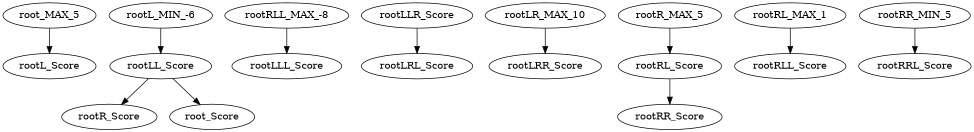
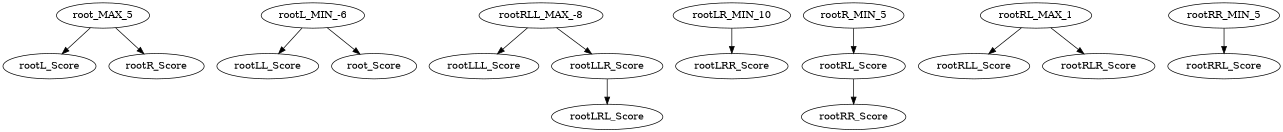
node "rootLR_MAX_10": label "rootLR_MAX_10" -> "rootLR_MIN_10"
node "rootR_MAX_5": label "rootR_MAX_5" -> "rootR_MIN_5"
edge "rootRLL_MAX_-8" -> "rootLLR_Score": added
node "rootRLR_Score": added
edge "rootLL_Score" -> "rootR_Score": now "root_MAX_5" -> "rootR_Score"
edge "rootLL_Score" -> "root_Score": now "rootL_MIN_-6" -> "root_Score"
